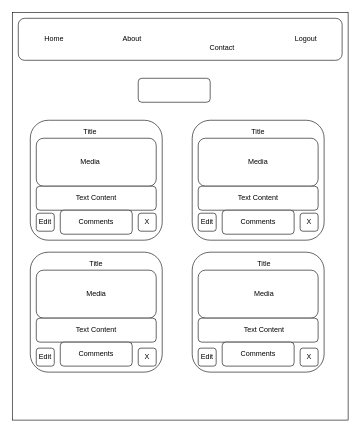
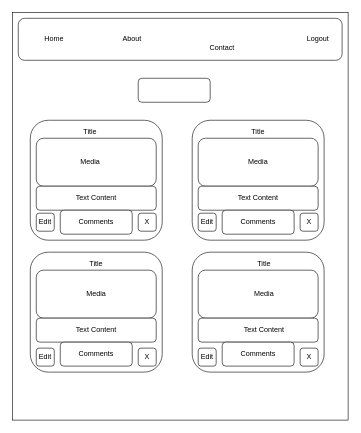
node "Logout": moved (306, 39) -> (318, 39)
